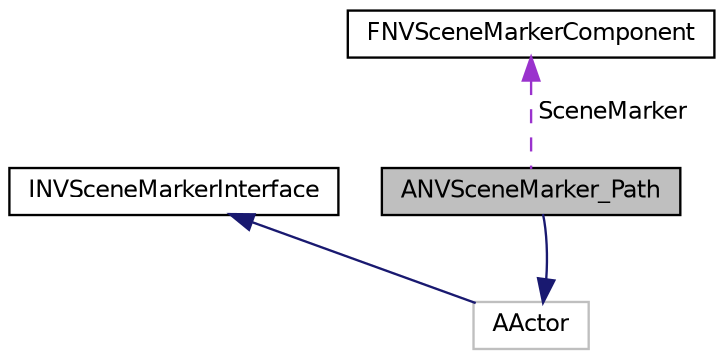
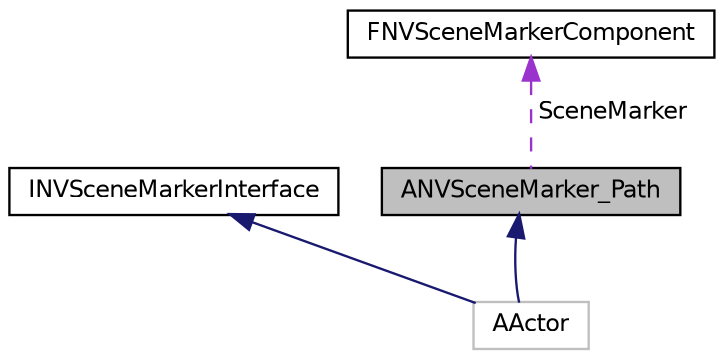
edge "ANVSceneMarker_Path" -> "AActor": reversed
